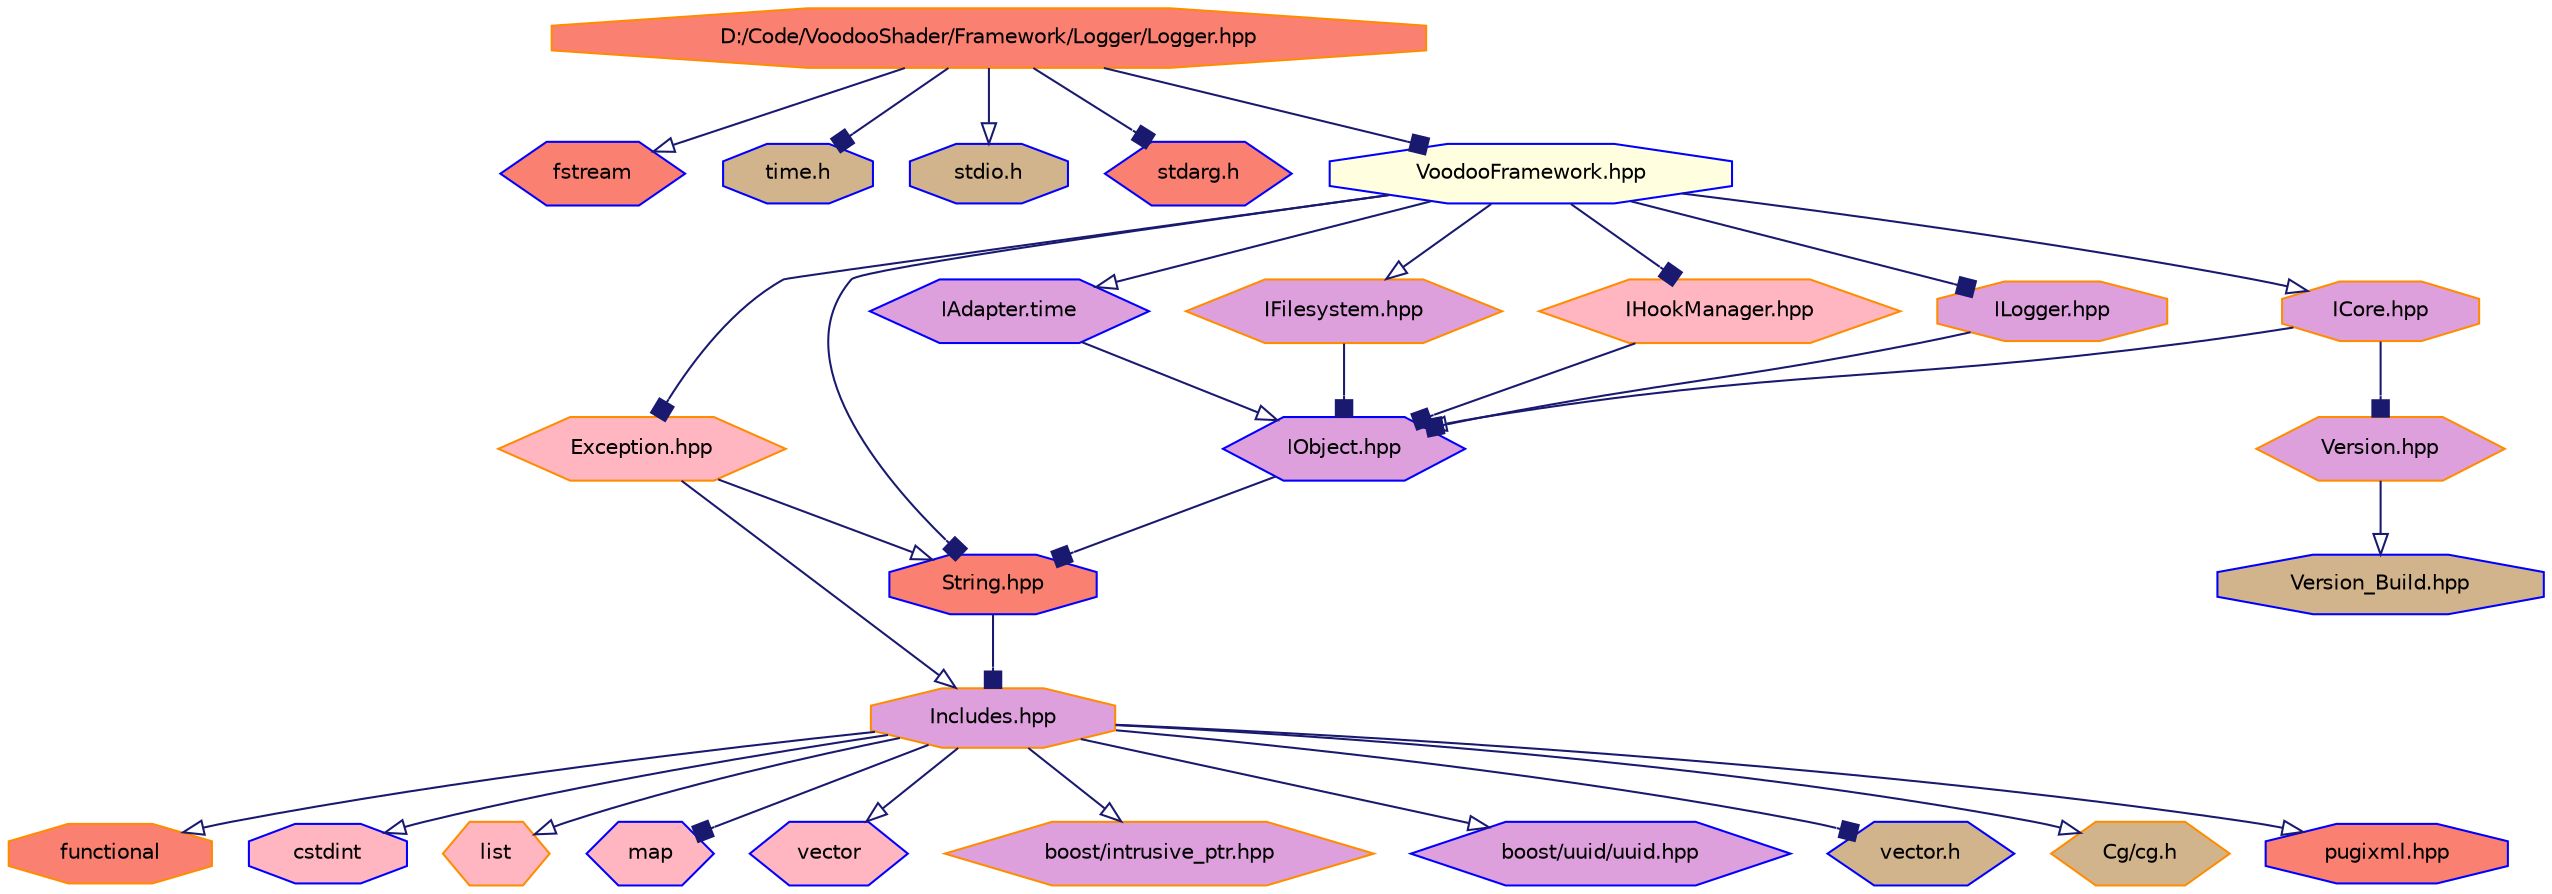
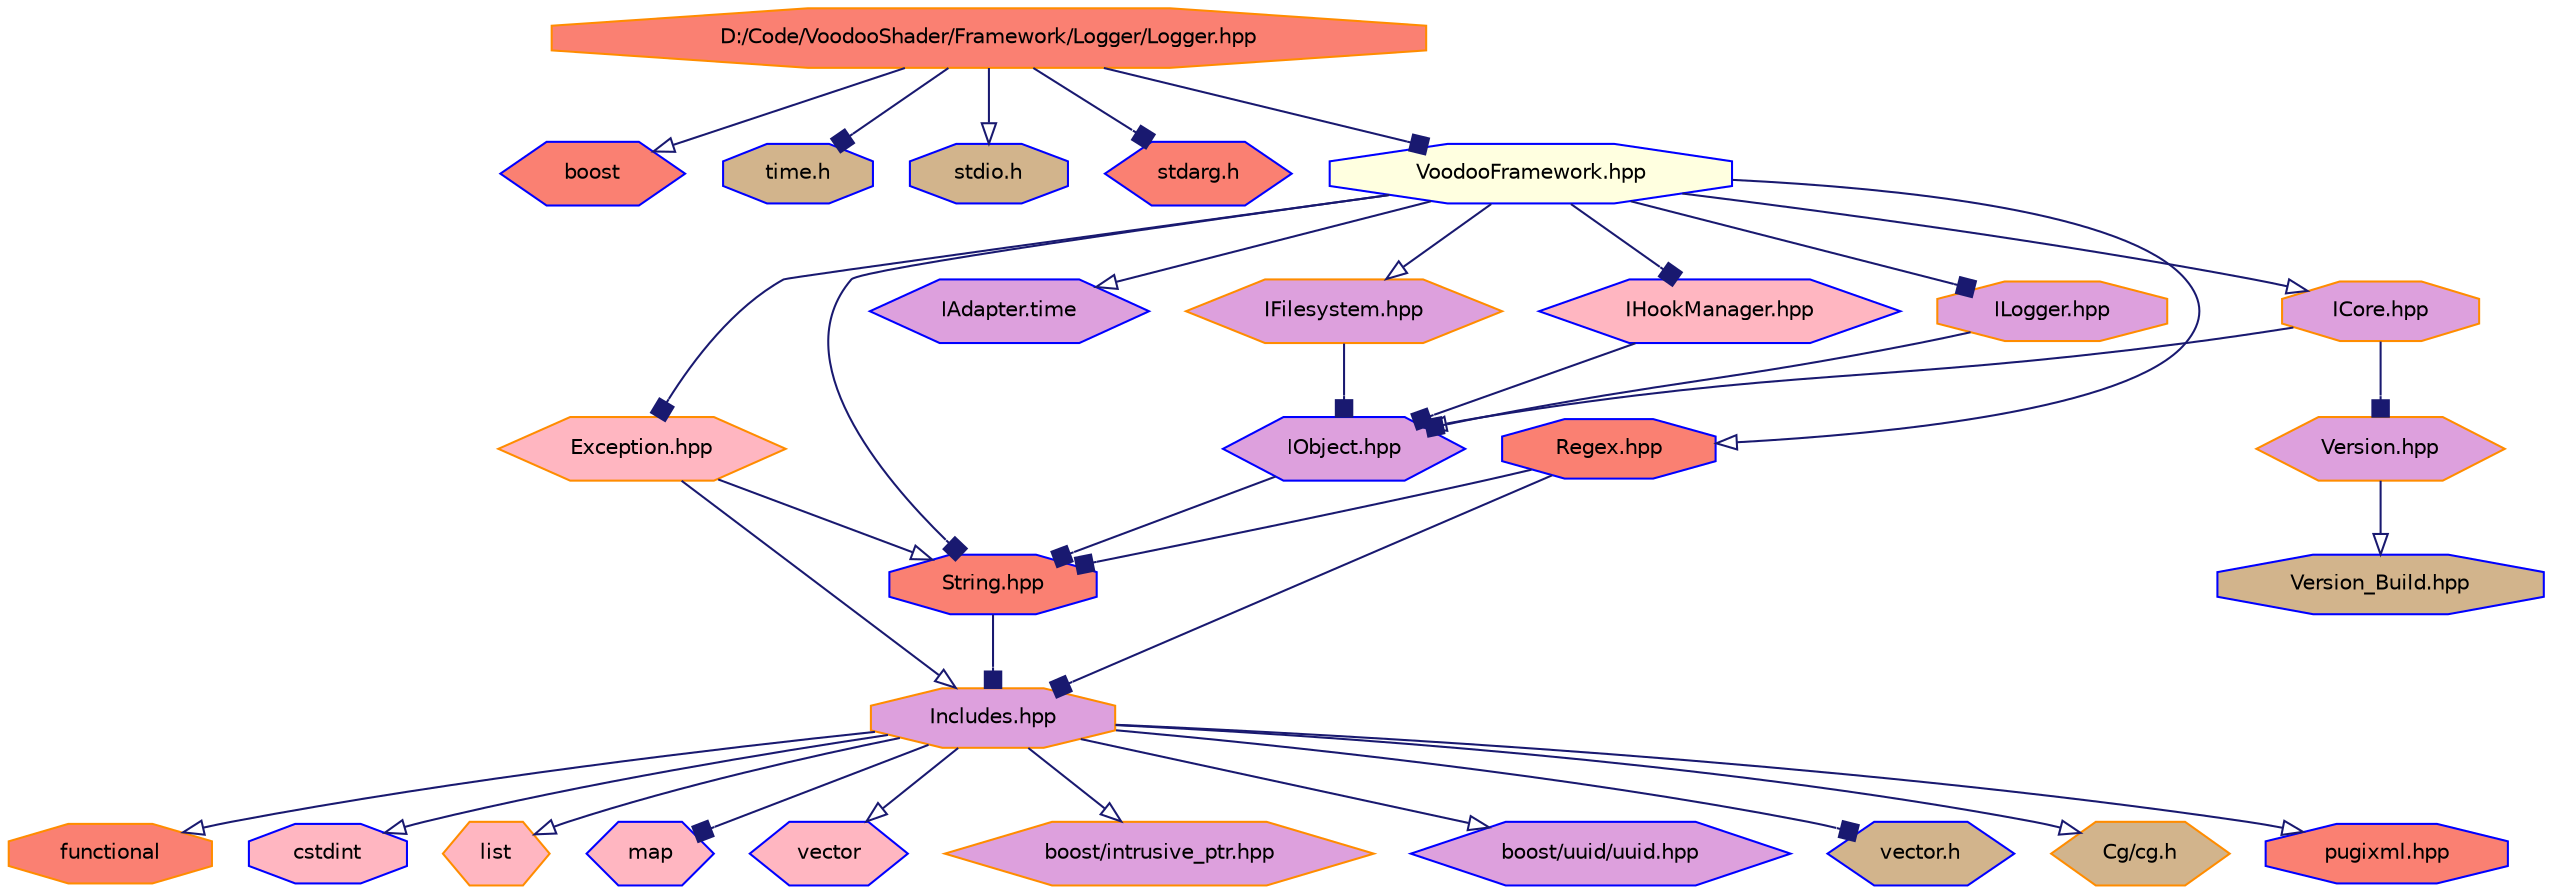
node "fstream": label "fstream" -> "boost"
node "IHookManager.hpp": color darkorange -> blue
edge "IAdapter.time" -> "IObject.hpp": removed
node "Regex.hpp": added
